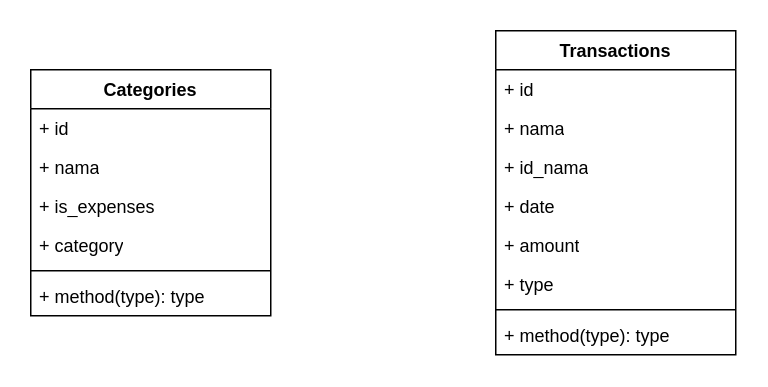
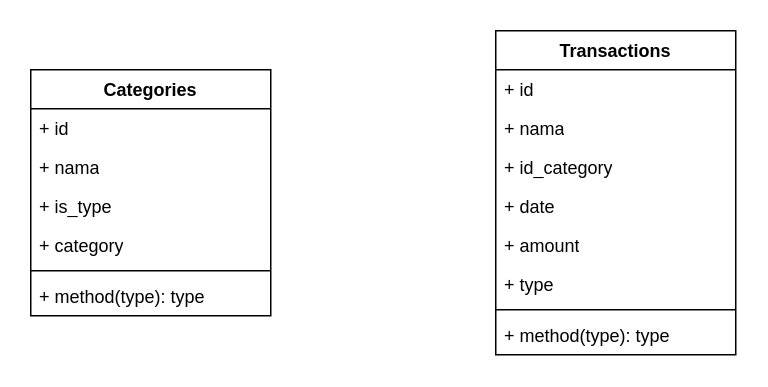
node "+ id_nama": label "+ id_nama" -> "+ id_category"
node "+ is_expenses": label "+ is_expenses" -> "+ is_type"
